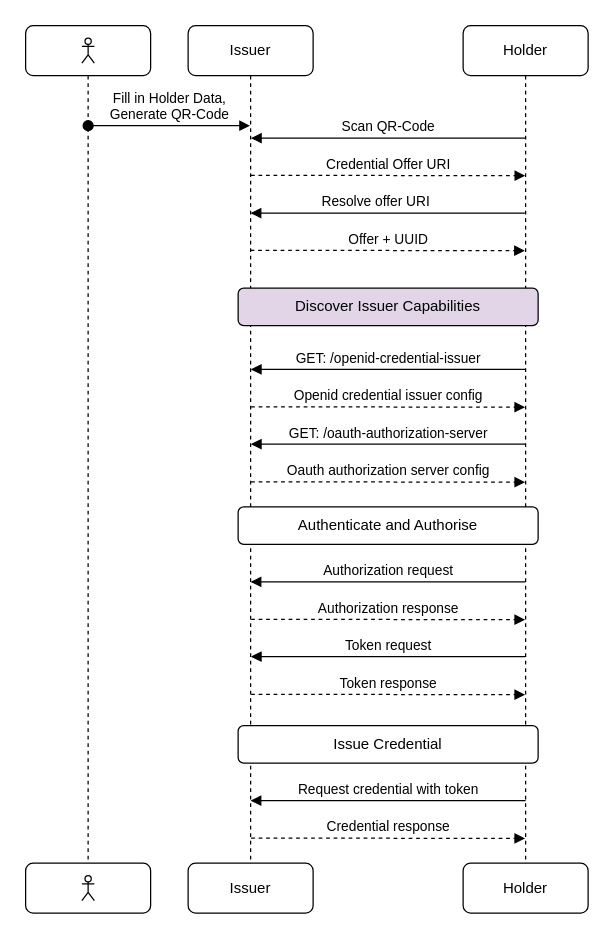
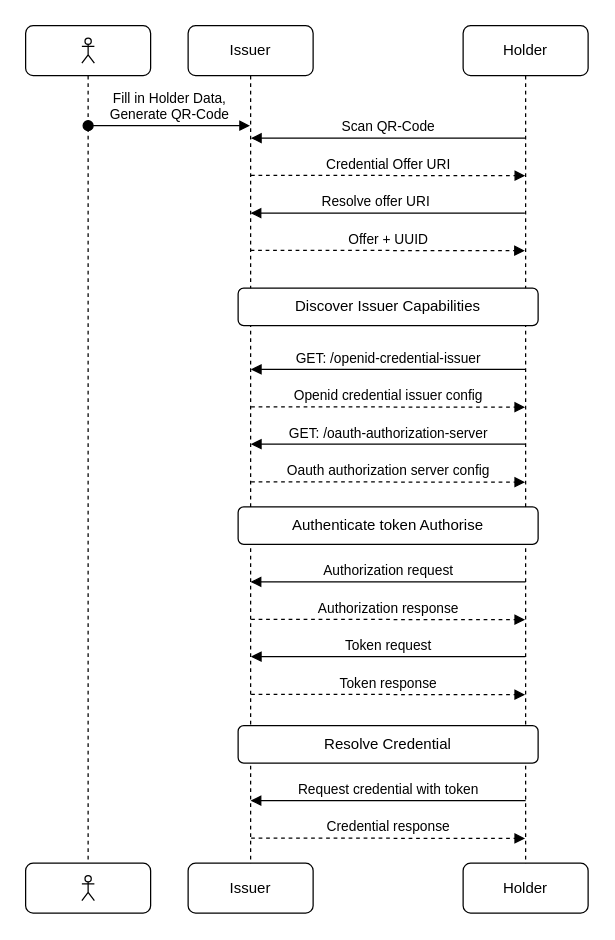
node "Discover Issuer Capabilities": fillcolor #e1d5e7 -> #ffffff
node "Authenticate and Authorise": label "Authenticate and Authorise" -> "Authenticate token Authorise"
node "Issue Credential": label "Issue Credential" -> "Resolve Credential"
